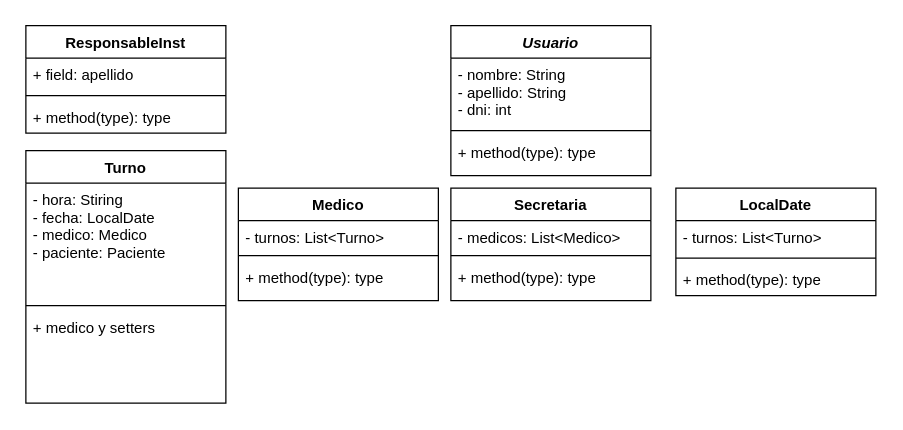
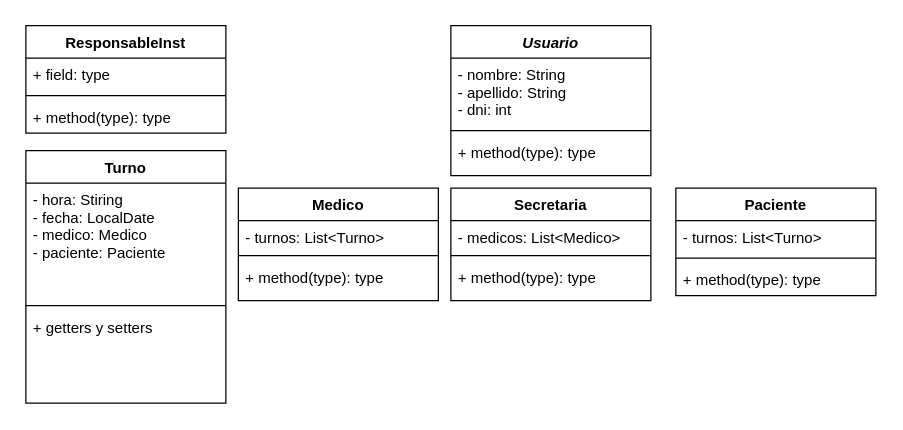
node "+ field: apellido": label "+ field: apellido" -> "+ field: type"
node "LocalDate": label "LocalDate" -> "Paciente"
node "+ medico y setters": label "+ medico y setters" -> "+ getters y setters"
